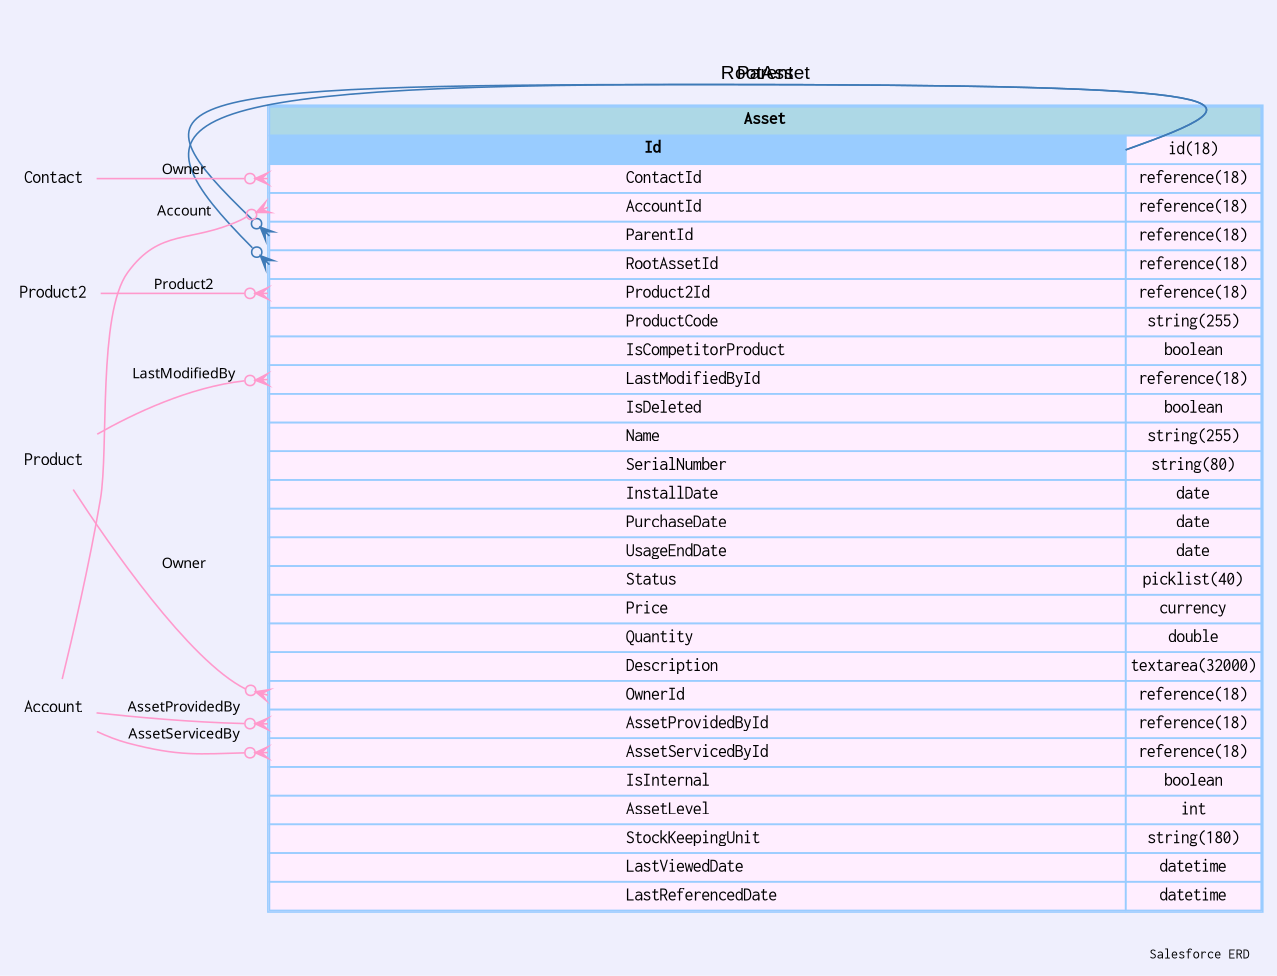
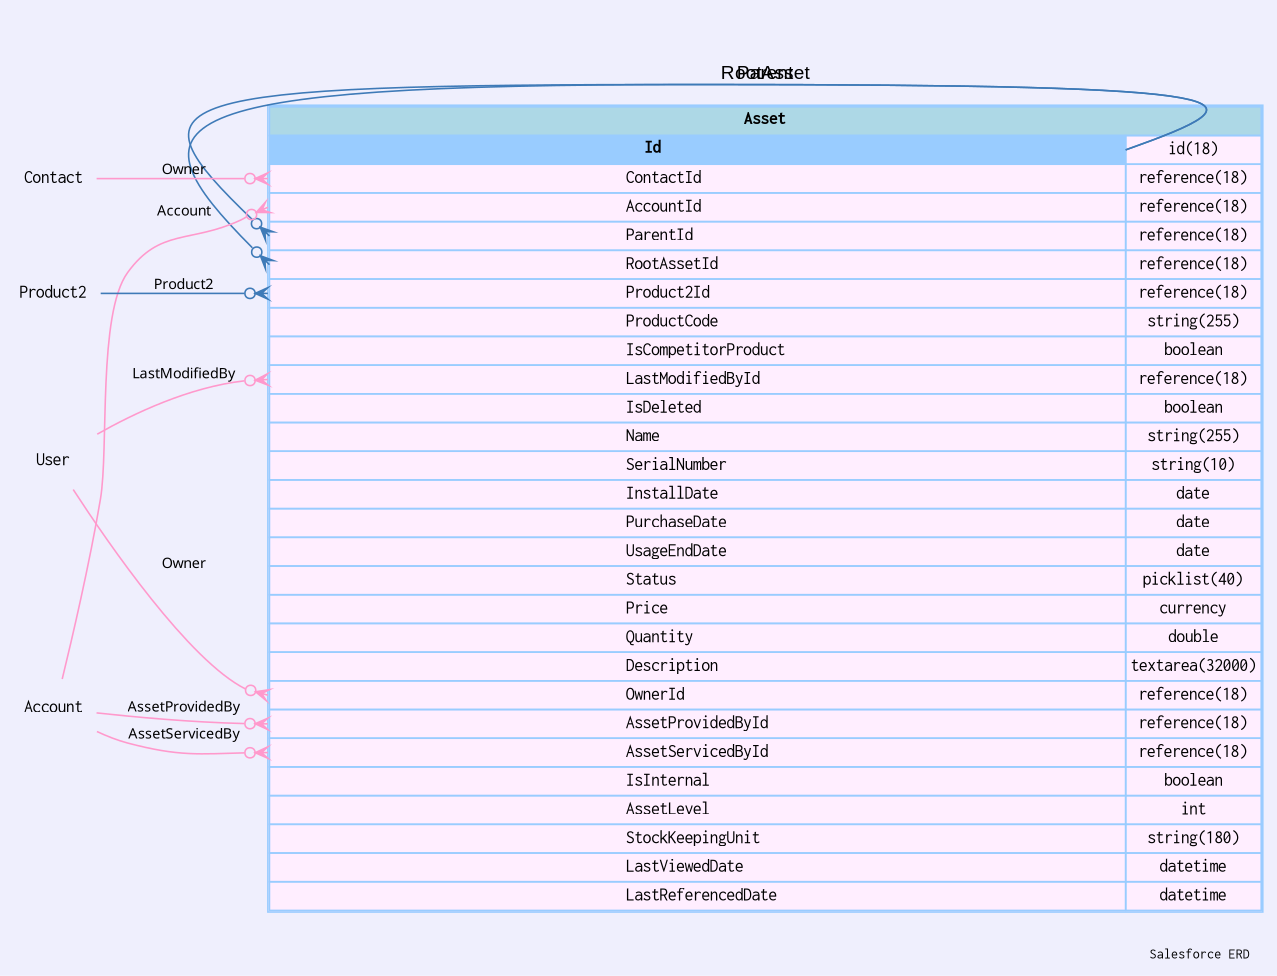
edge "Product2" -> "Asset": color #ff99cc -> #3e7ab7
node "Product": label "Product" -> "User"
node "Asset": text "string(80)" -> "string(10)"
